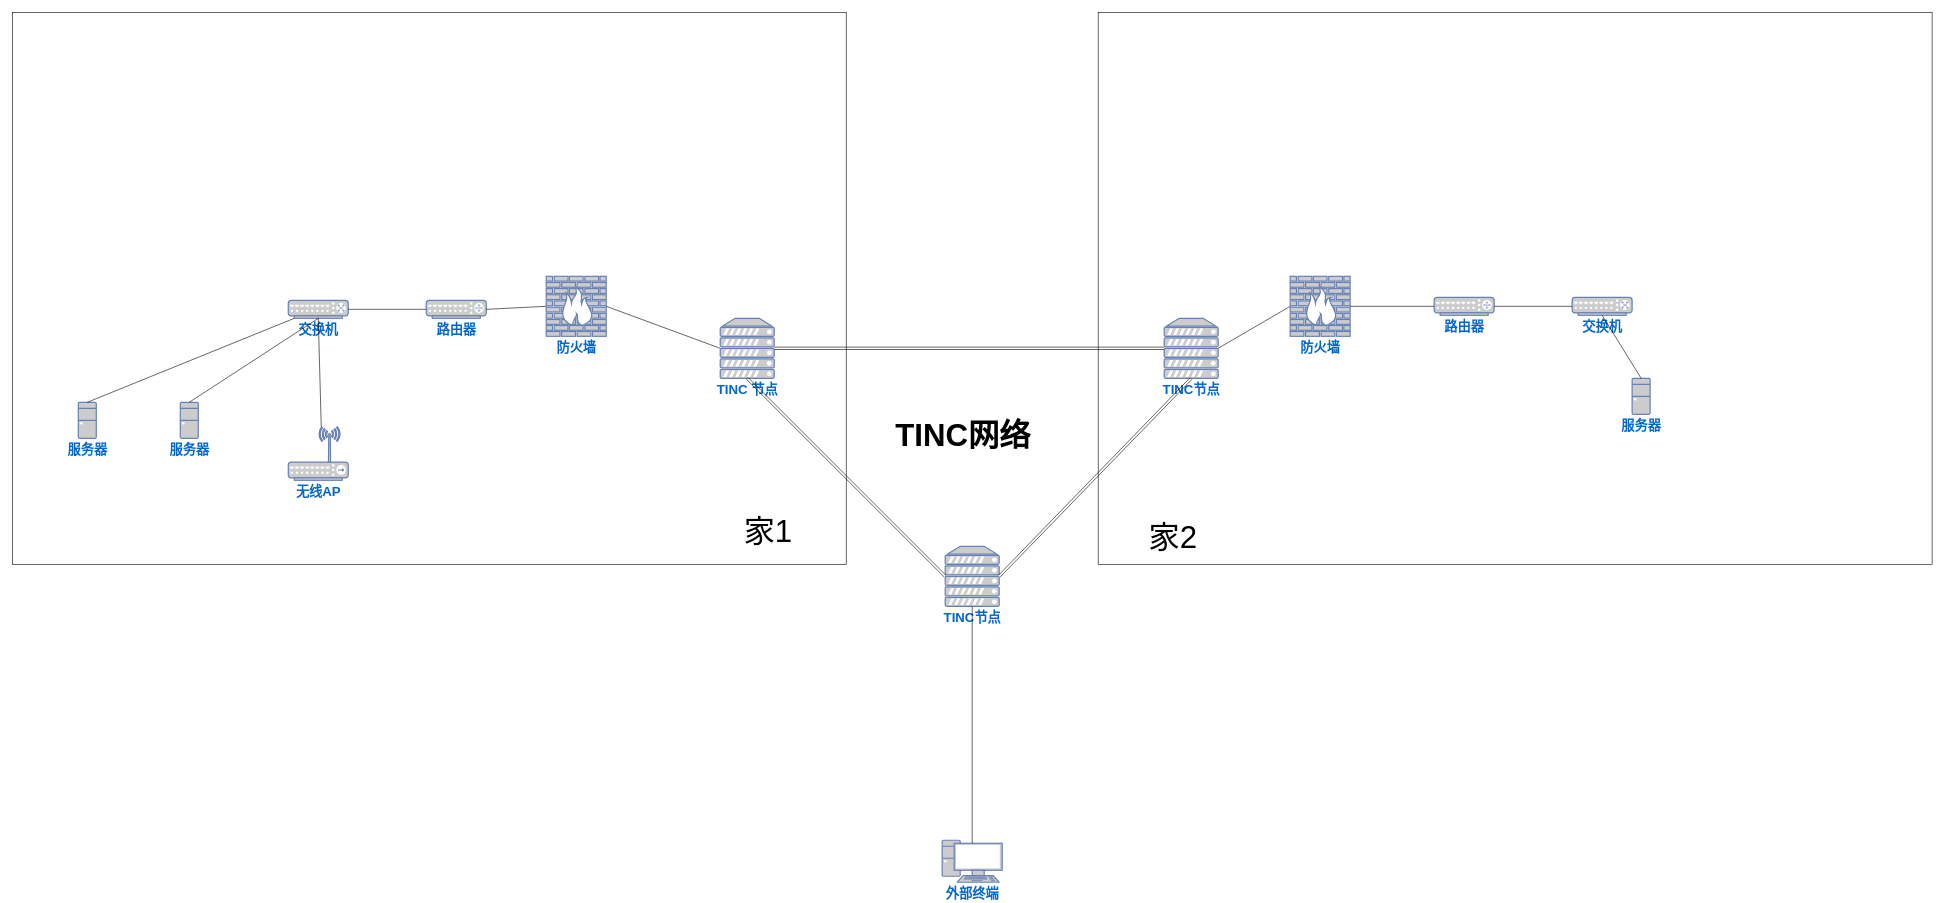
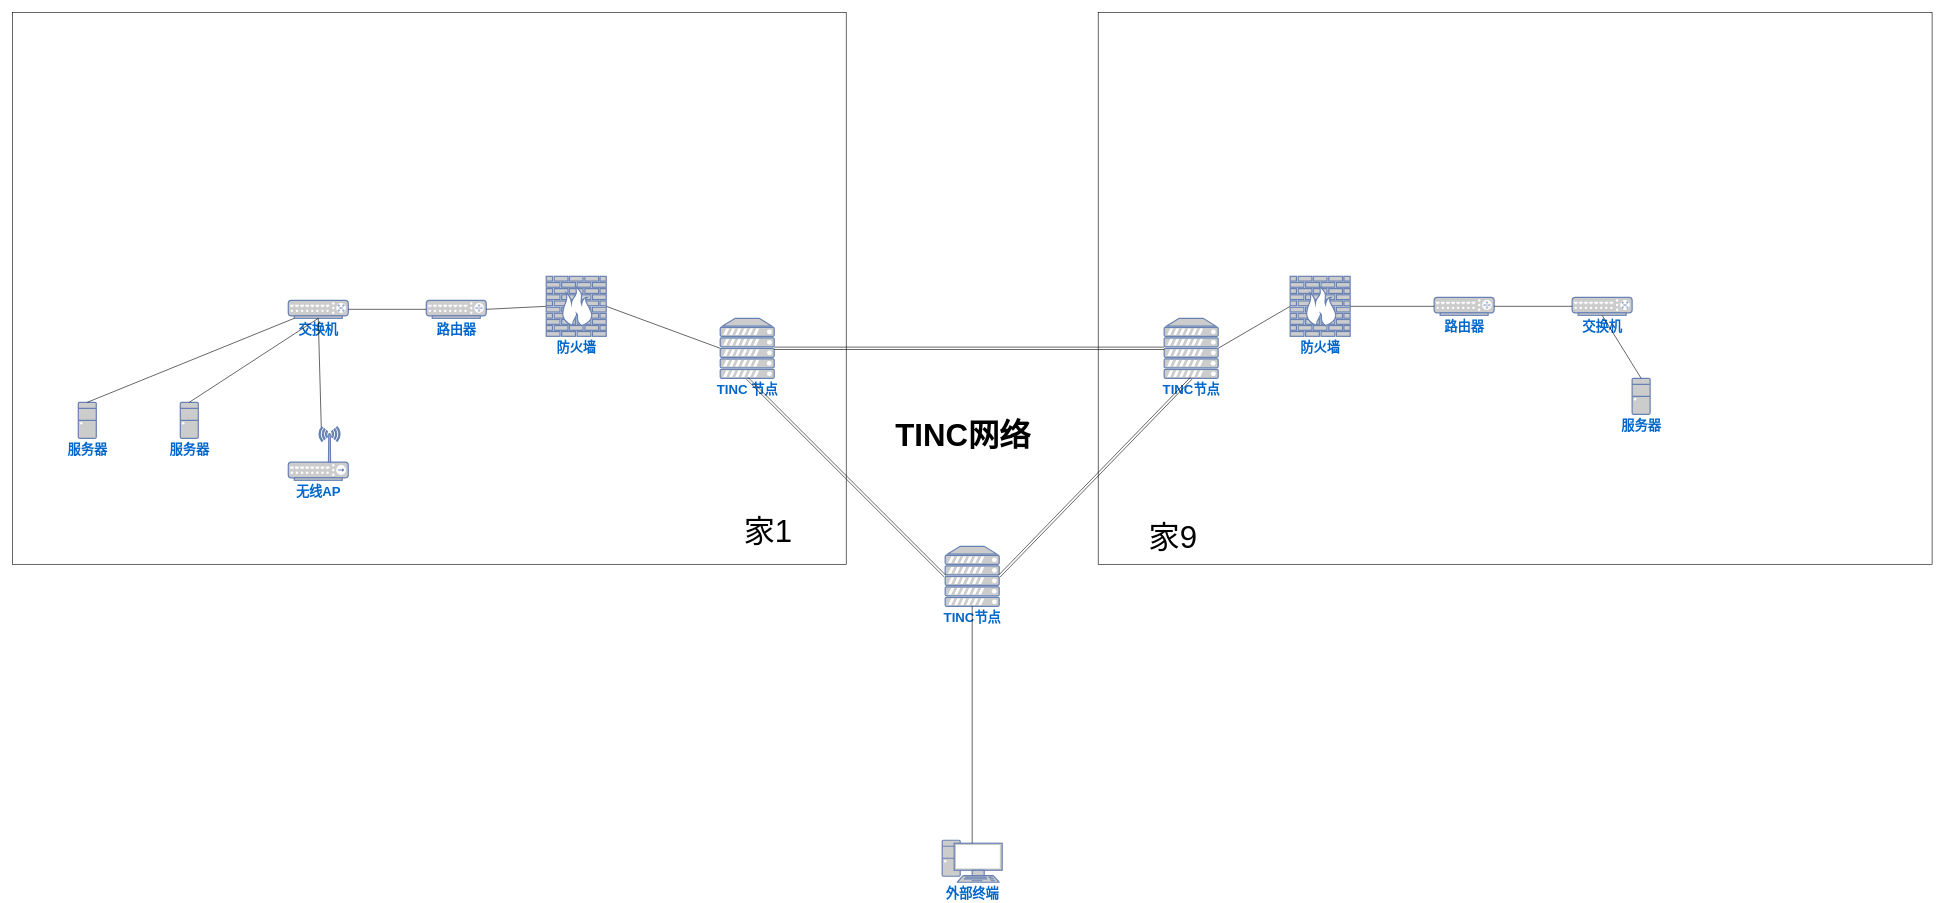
node "家2": label "家2" -> "家9"
